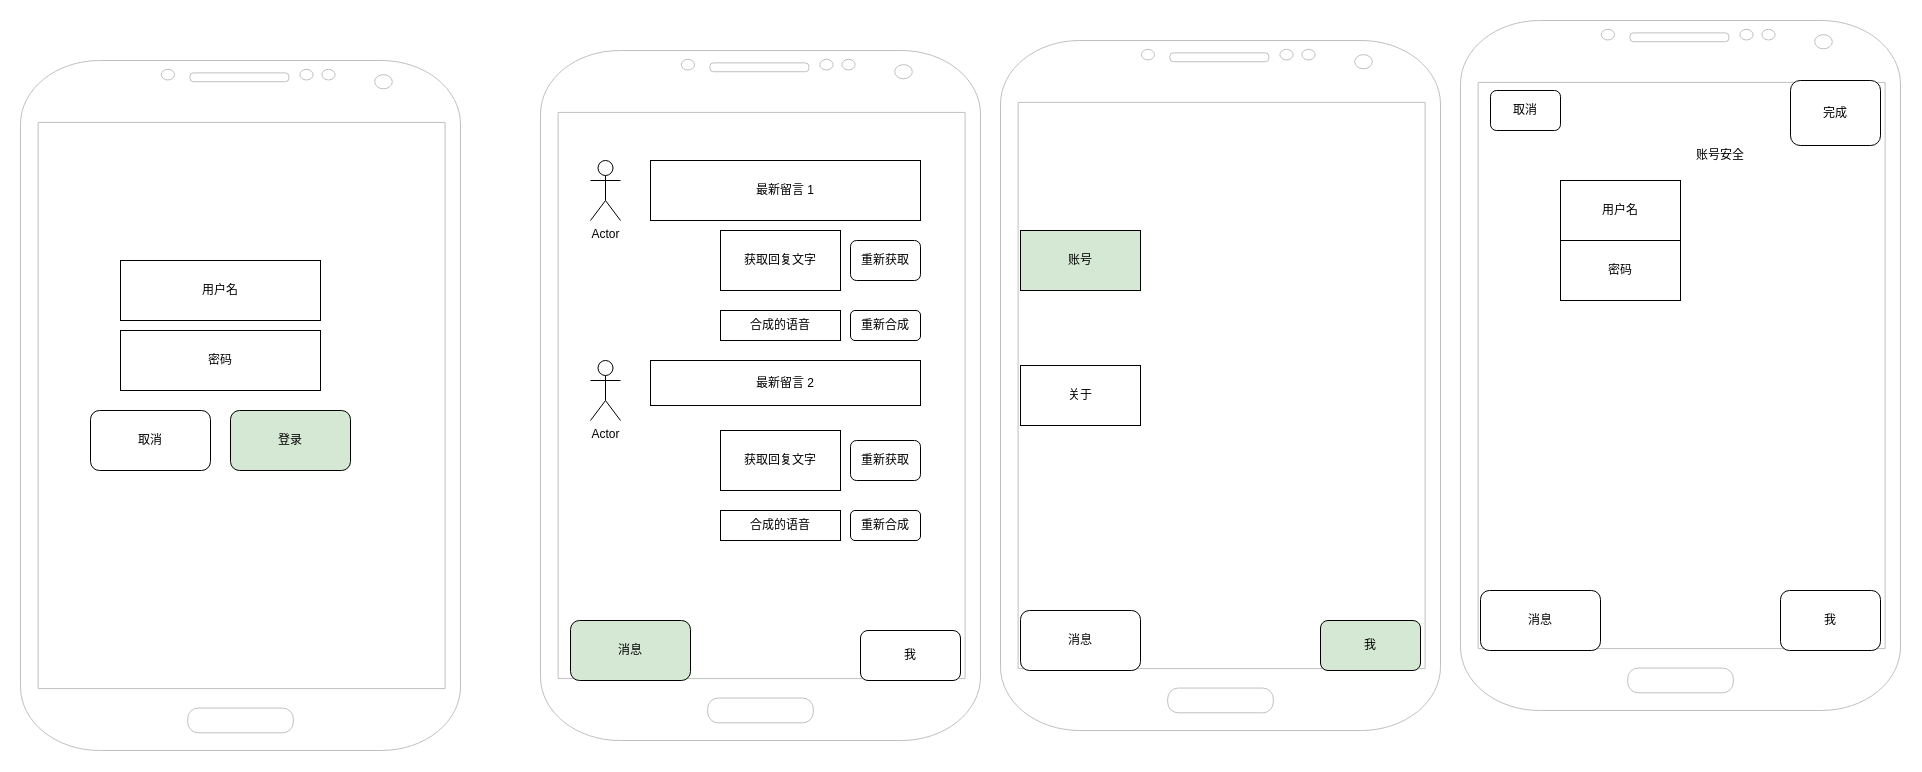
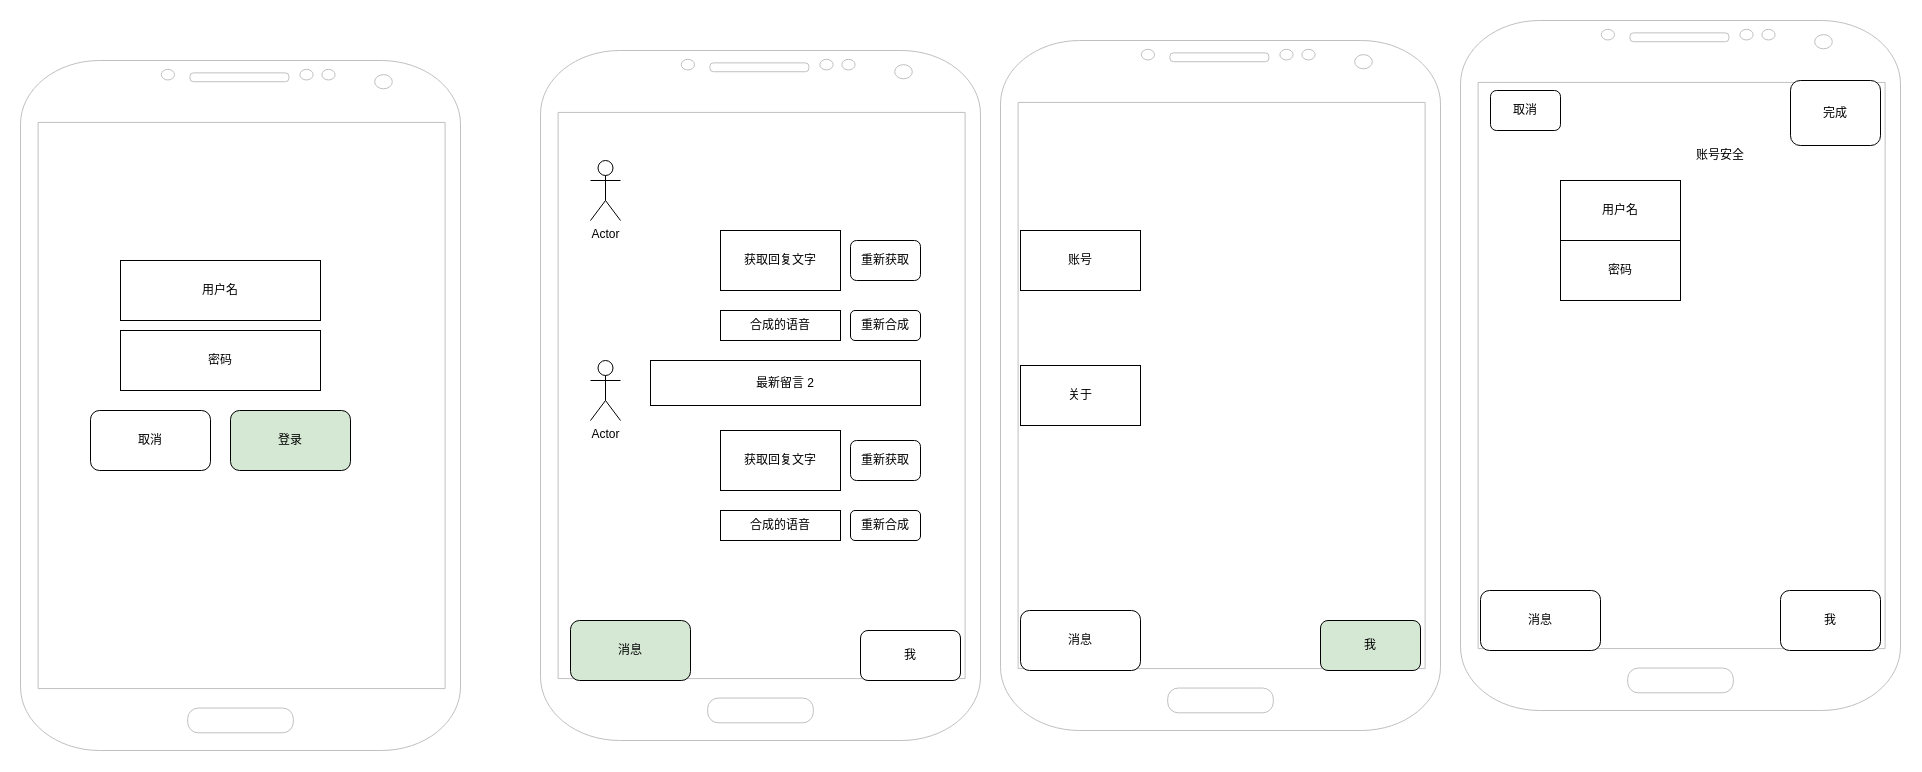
node "最新留言 1": removed
node "账号": fillcolor #d5e8d4 -> #ffffff
